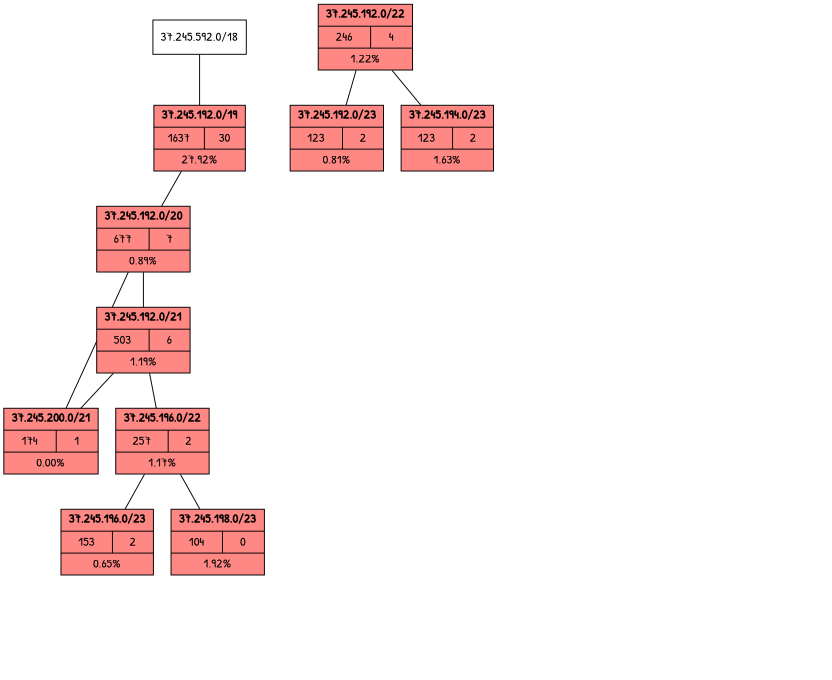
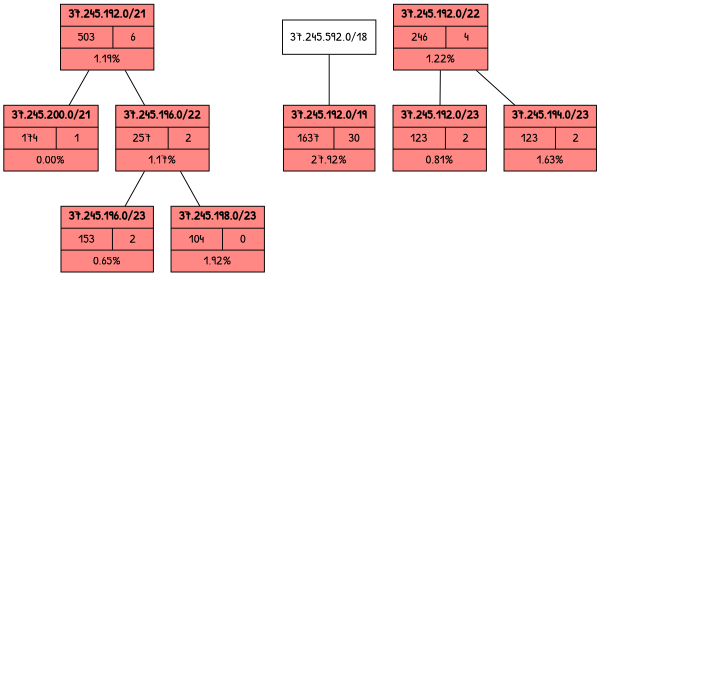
node "37.245.192.0/20": removed
